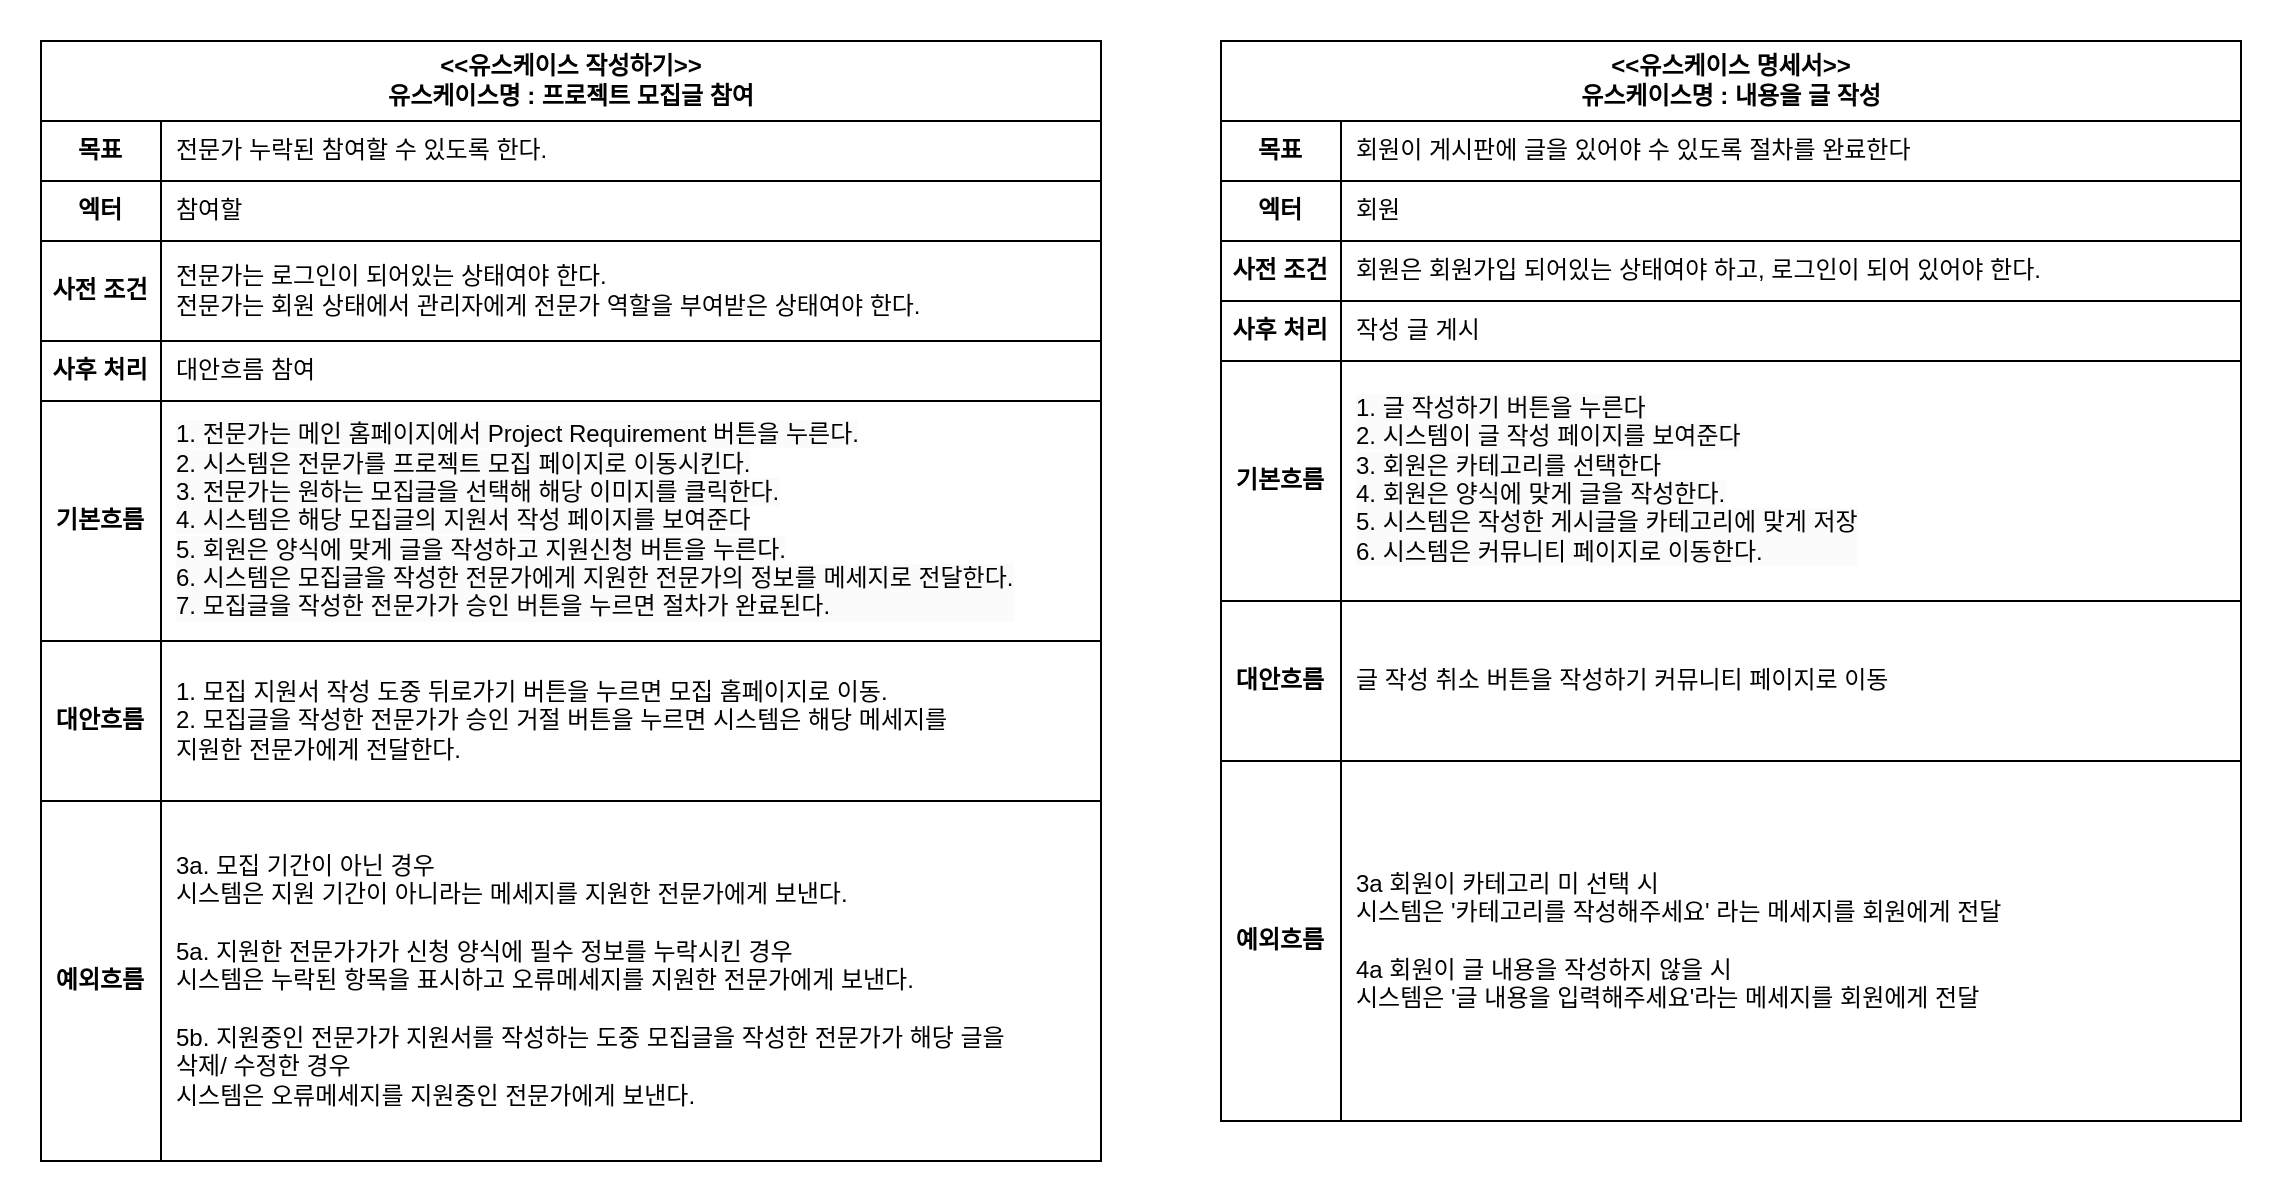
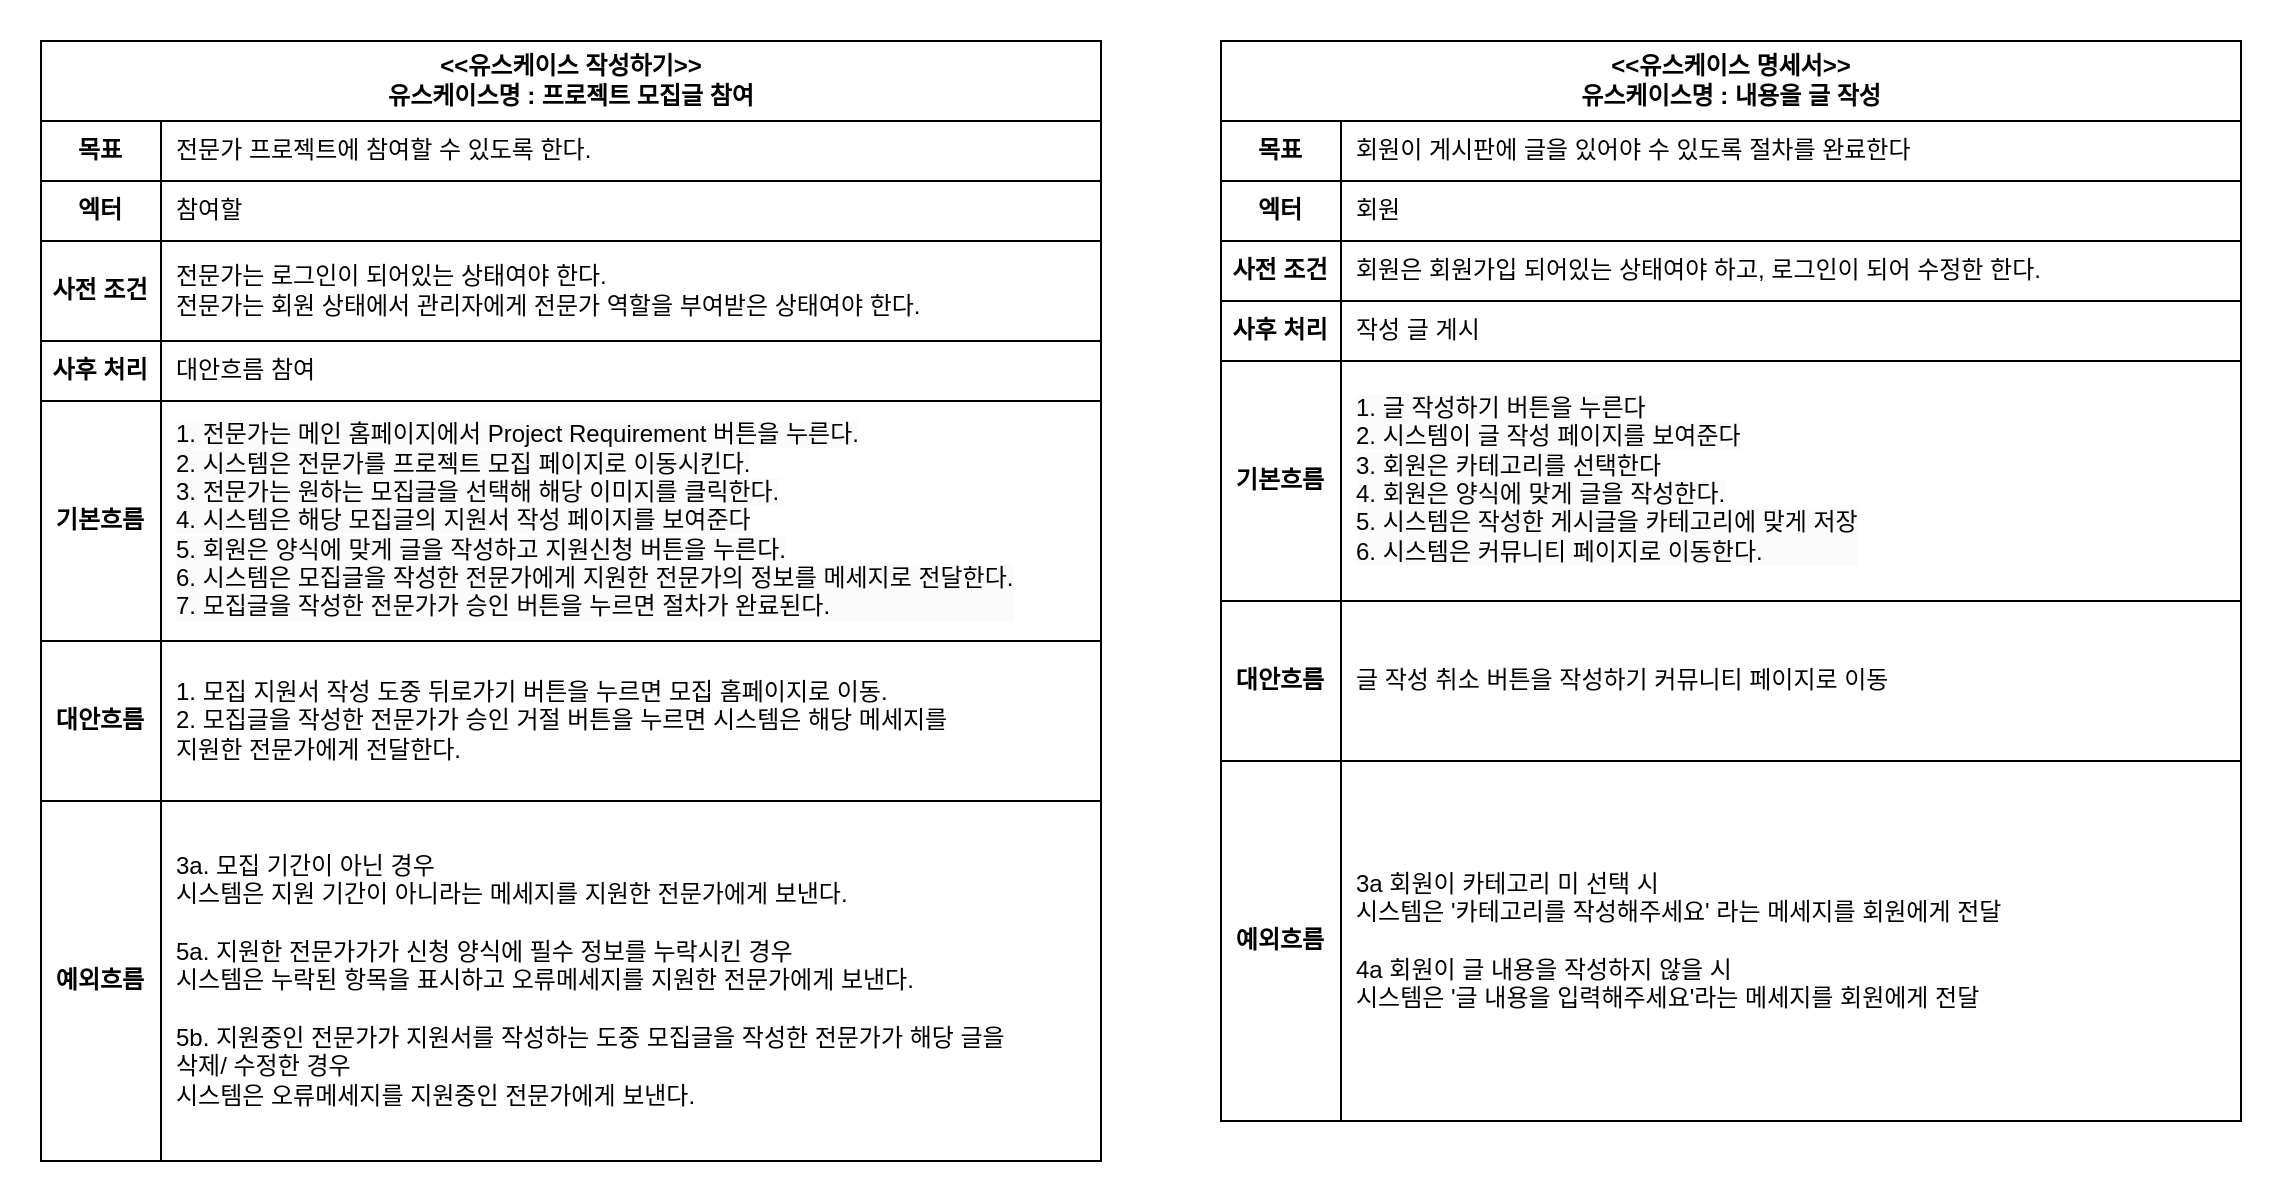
node "전문가 누락된 참여할 수 있도록 한다.": label "전문가 누락된 참여할 수 있도록 한다." -> "전문가 프로젝트에 참여할 수 있도록 한다."
node "회원은 회원가입 되어있는 상태여야 하고, 로그인이 되어 있어야 한다.": label "회원은 회원가입 되어있는 상태여야 하고, 로그인이 되어 있어야 한다." -> "회원은 회원가입 되어있는 상태여야 하고, 로그인이 되어 수정한 한다."
